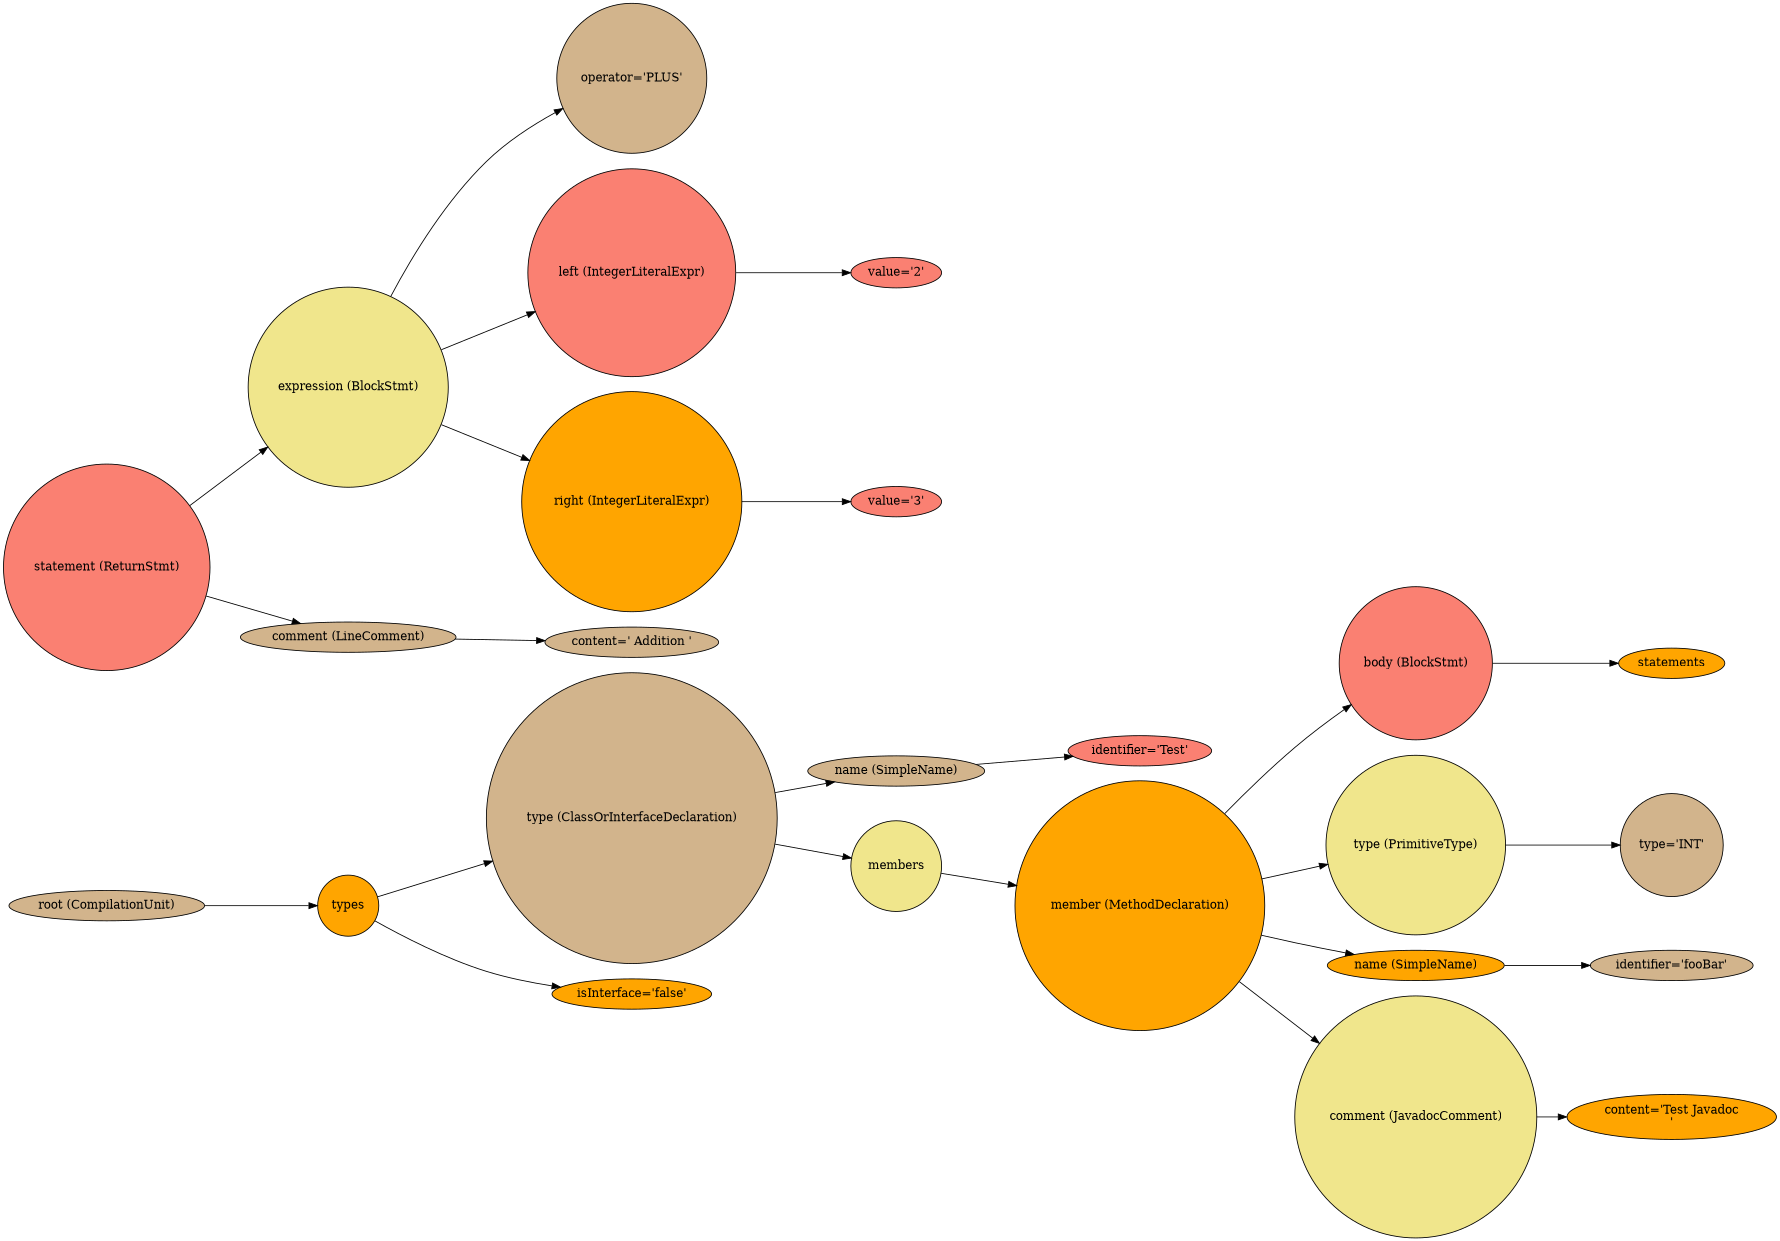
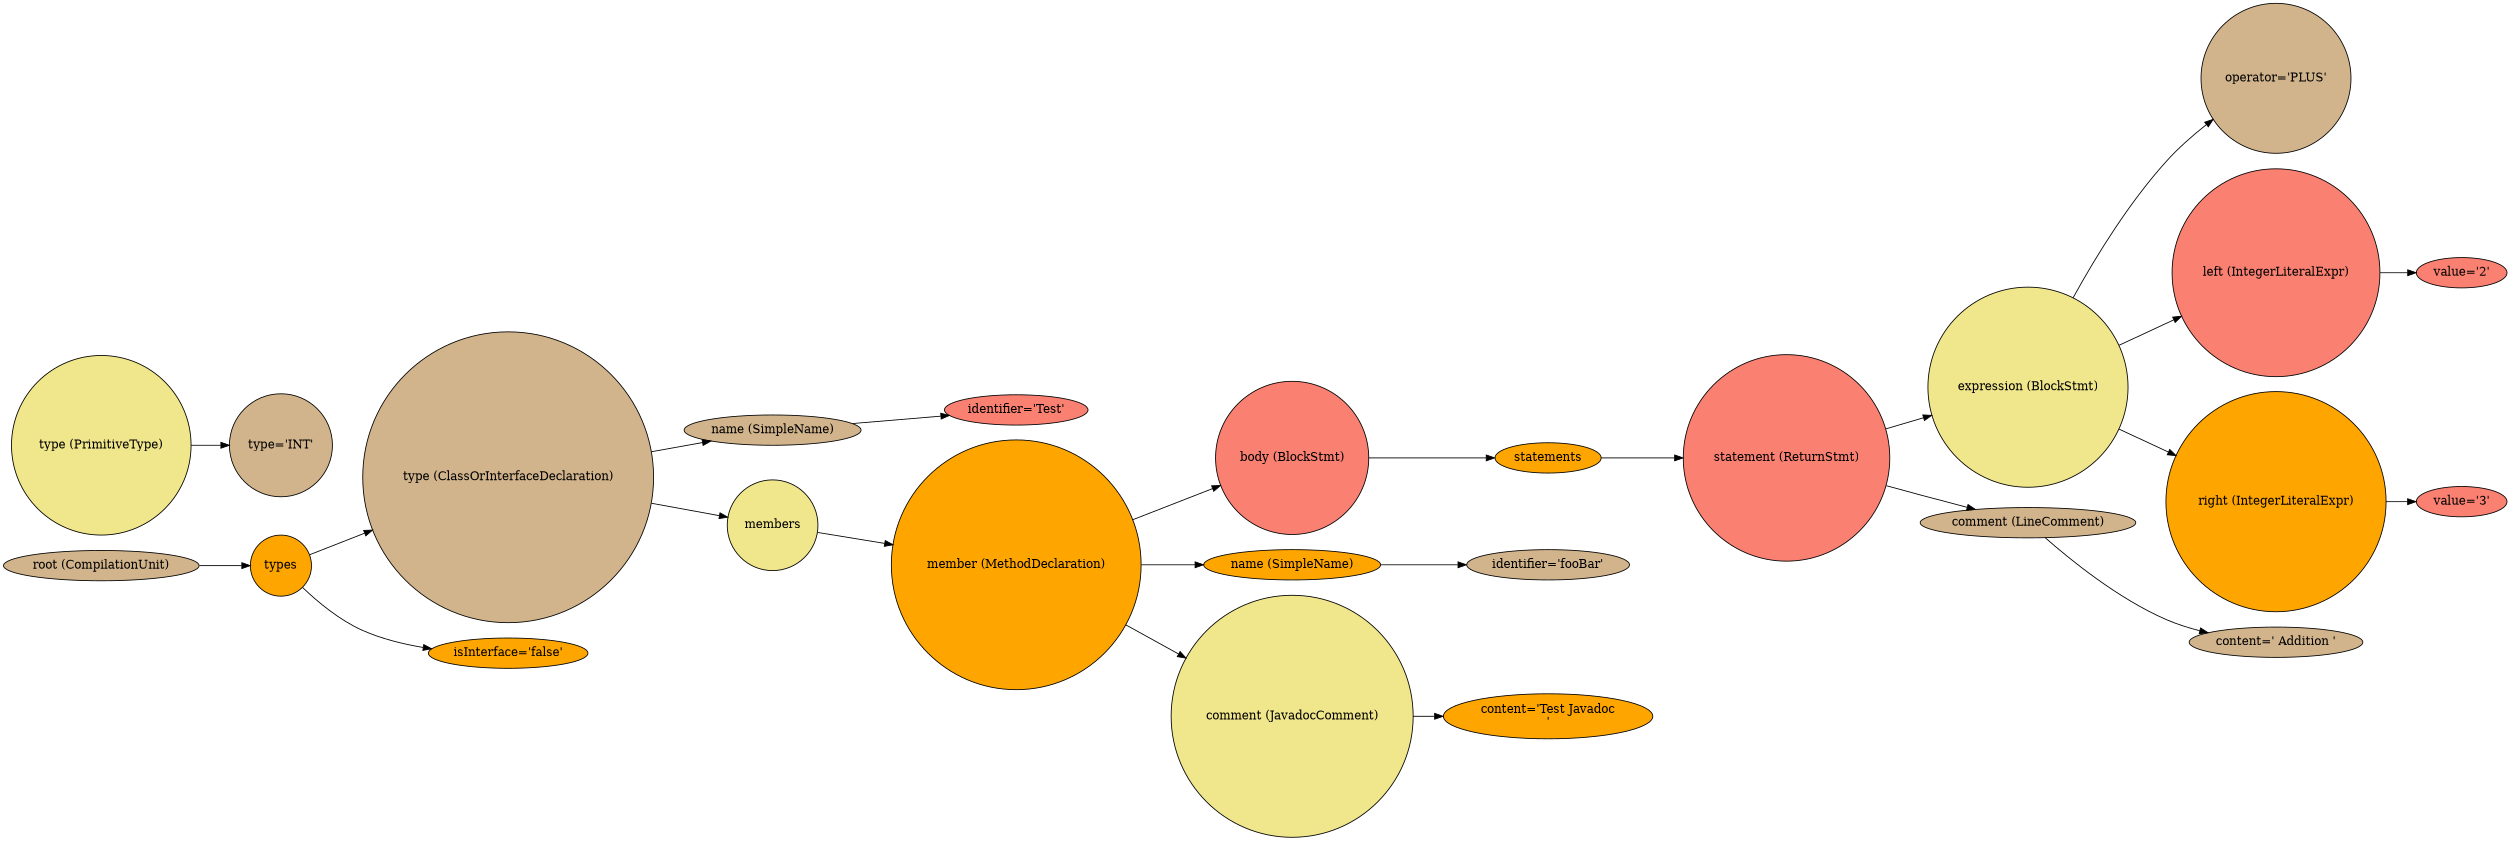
edge "statements" -> "statement (ReturnStmt)": added
edge "member (MethodDeclaration)" -> "type (PrimitiveType)": removed
